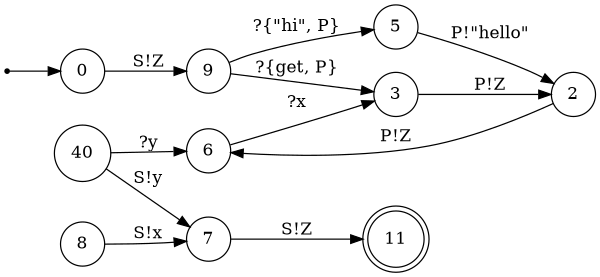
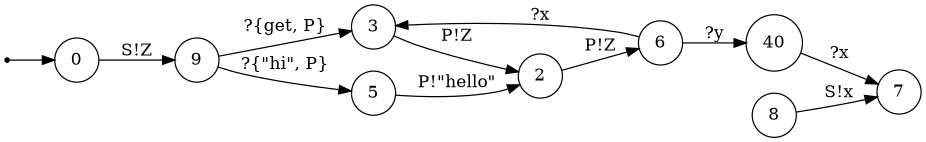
edge "40" -> "6": reversed
edge "40" -> "7": label "S!y" -> "?x"
node "11": removed
